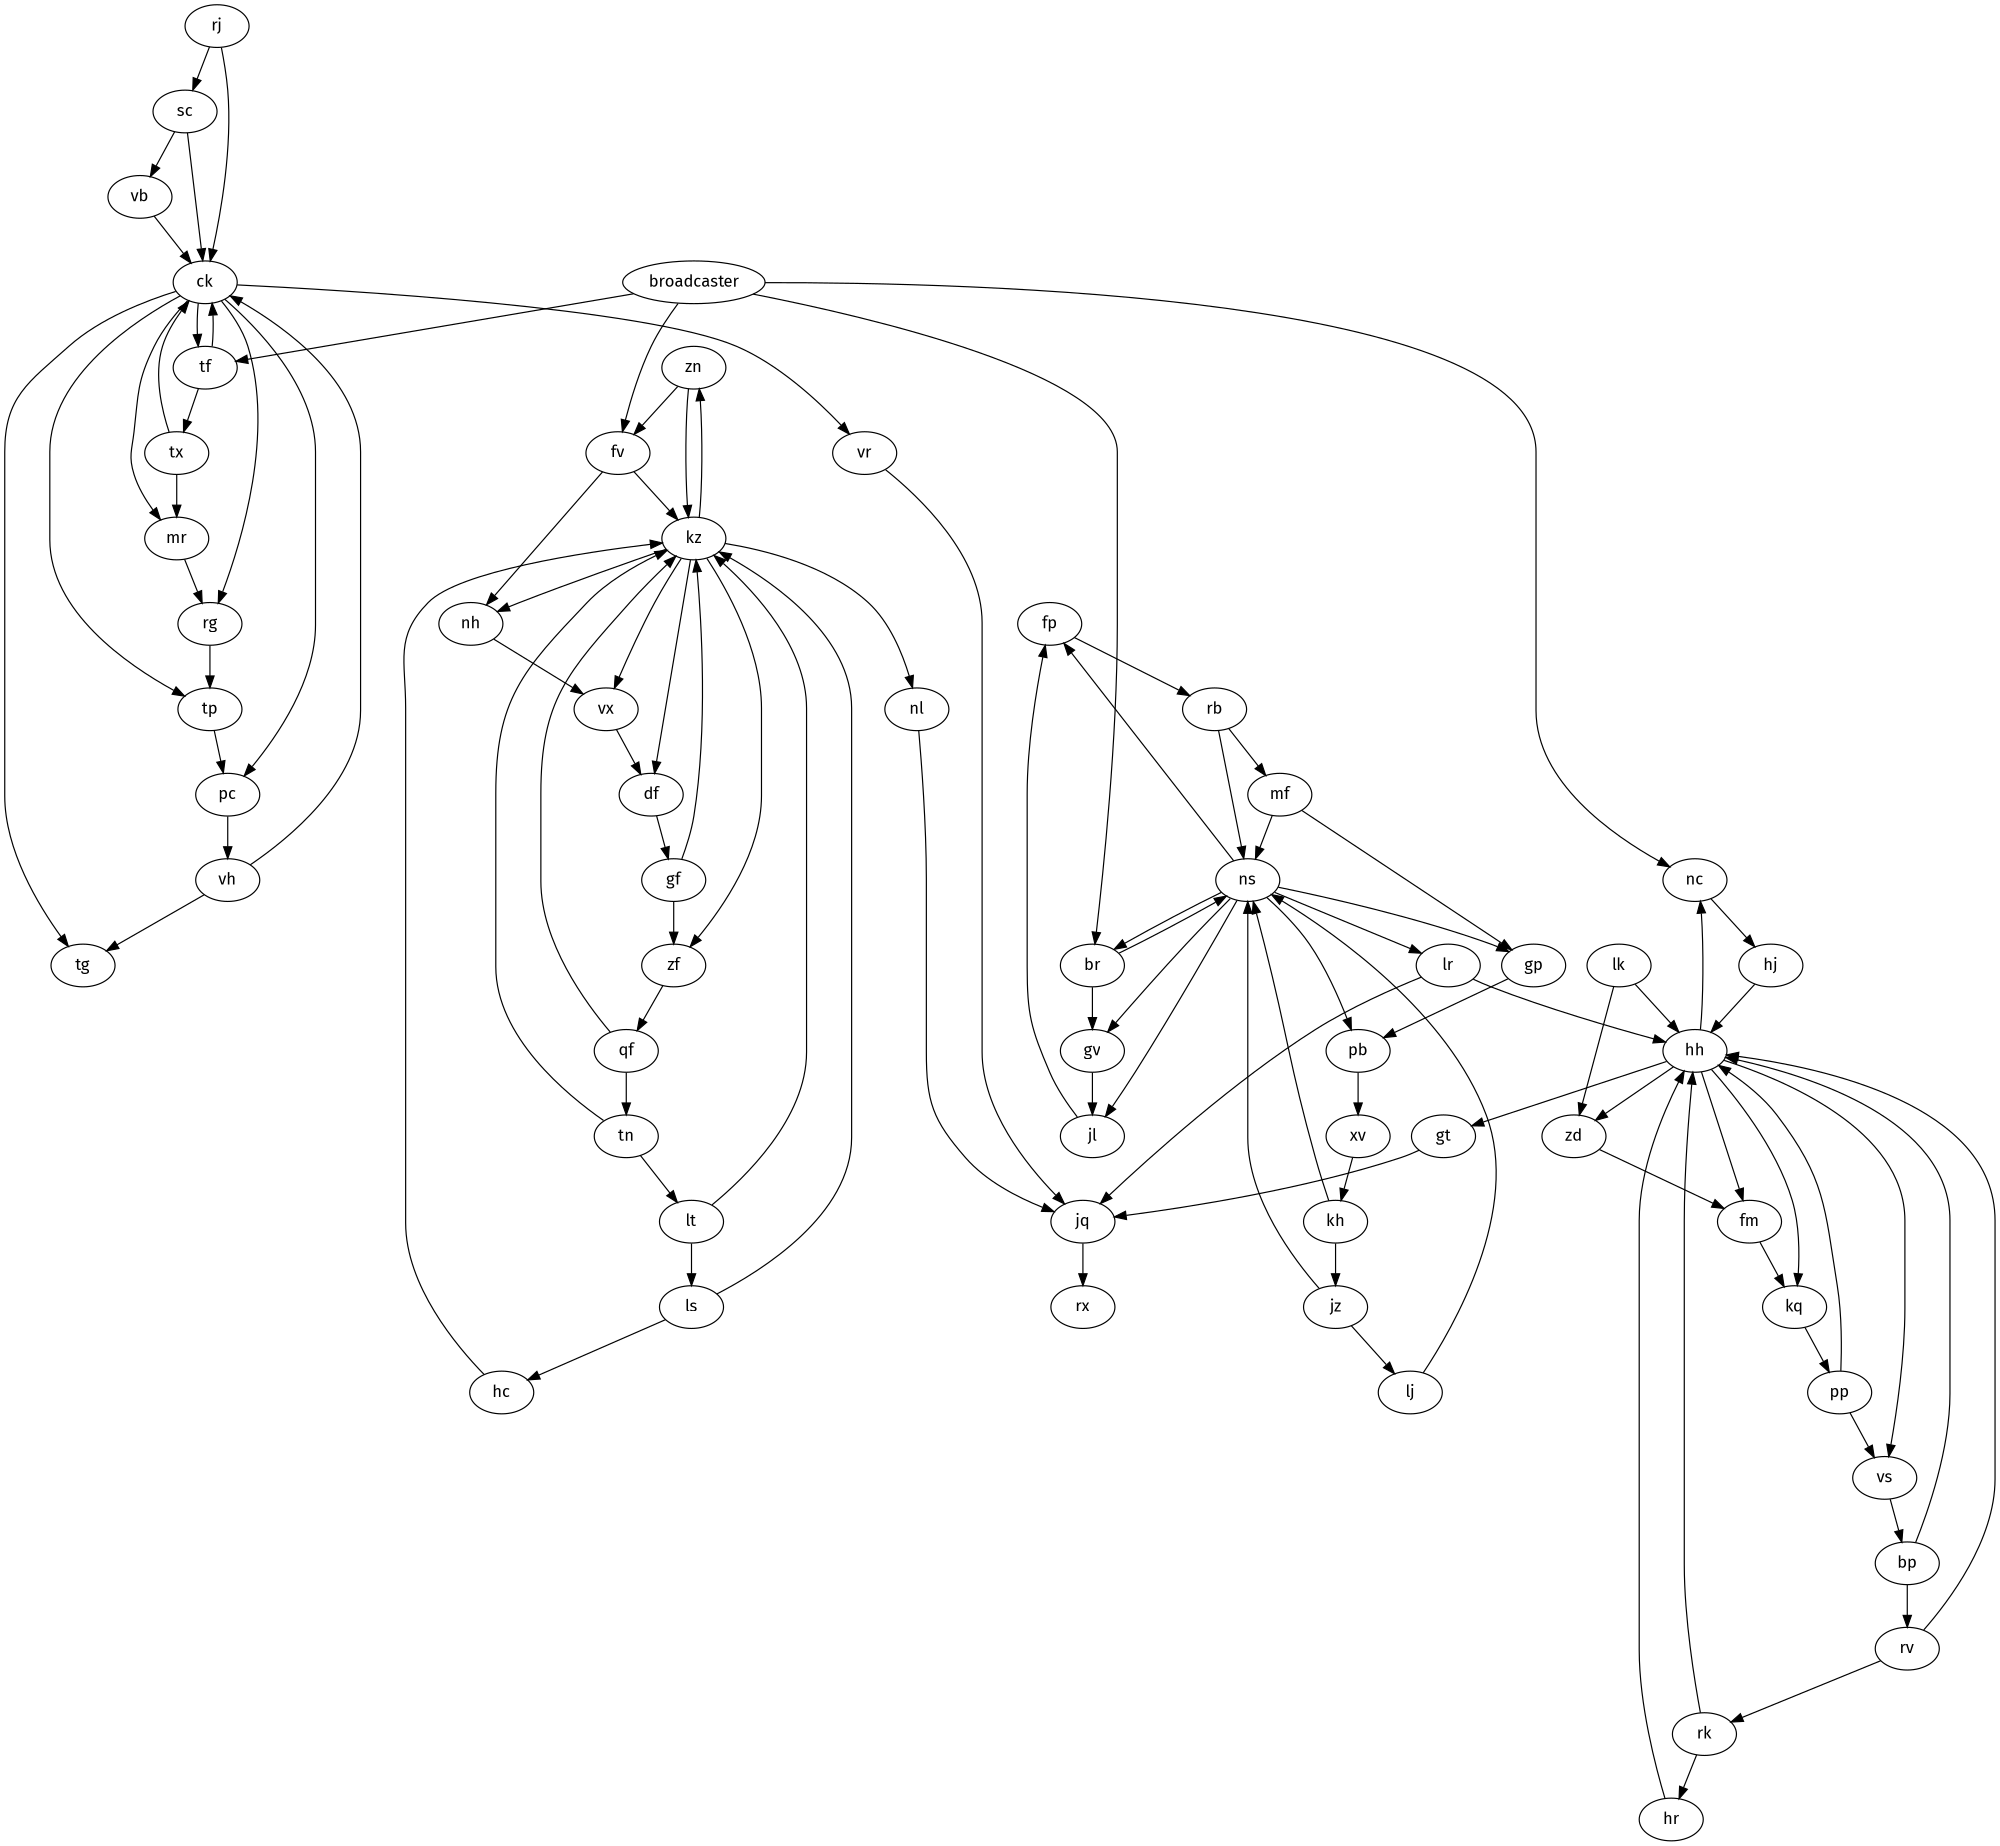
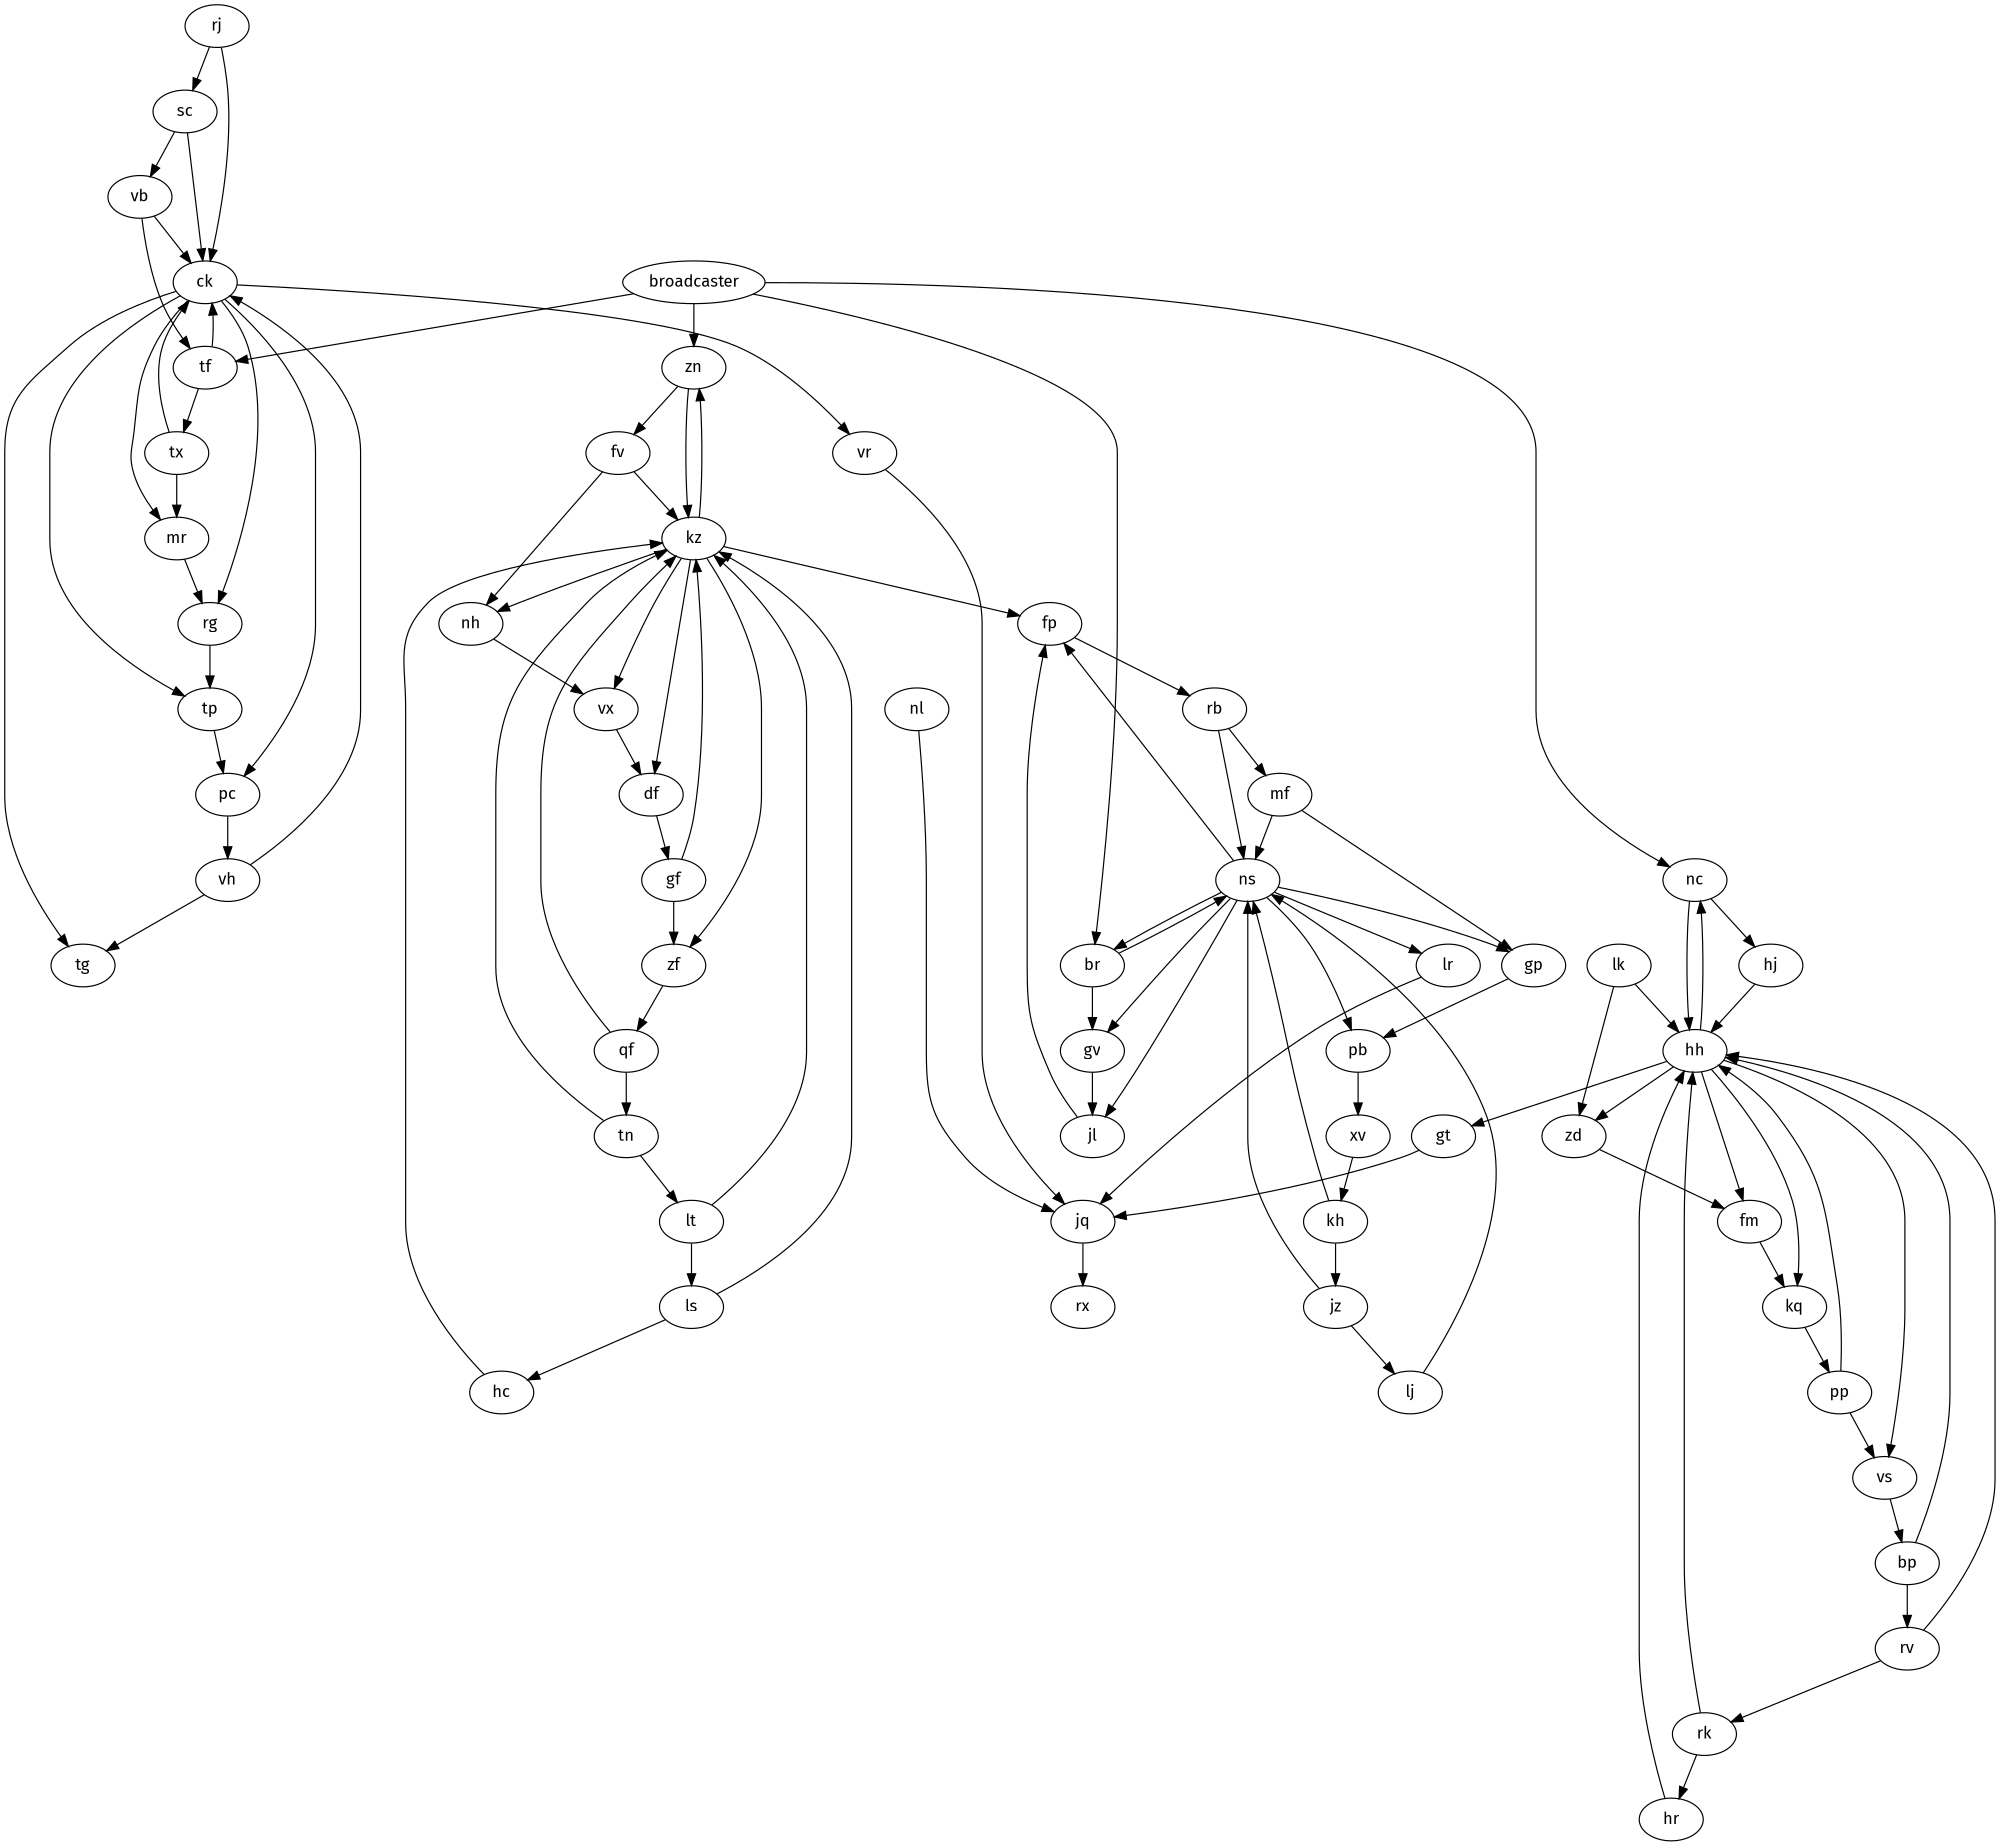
edge "ck" -> "tf": now "vb" -> "tf"
edge "broadcaster" -> "fv": now "broadcaster" -> "zn"
edge "kz" -> "nl": now "kz" -> "fp"
edge "lr" -> "hh": now "nc" -> "hh"
